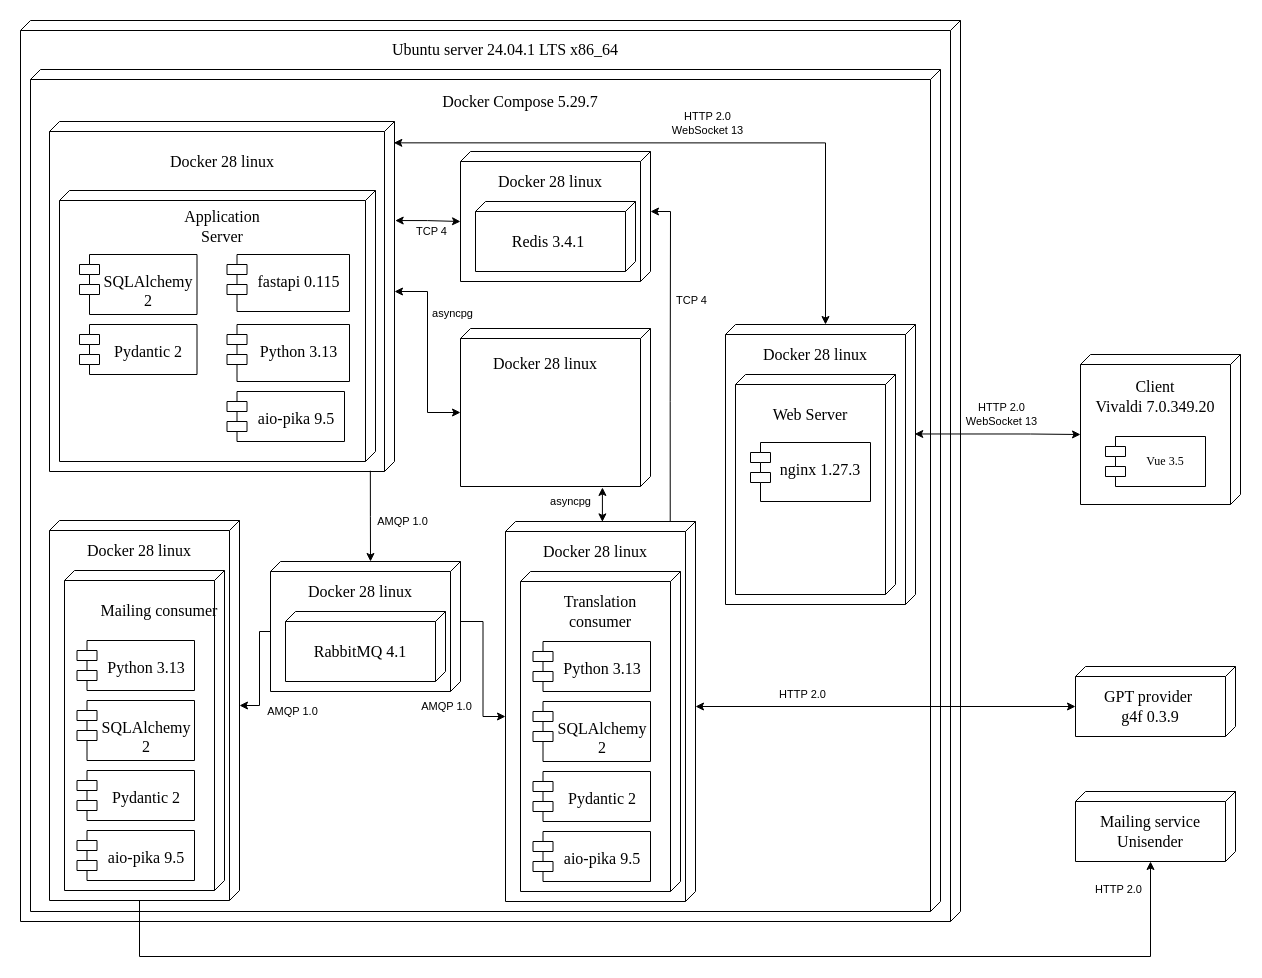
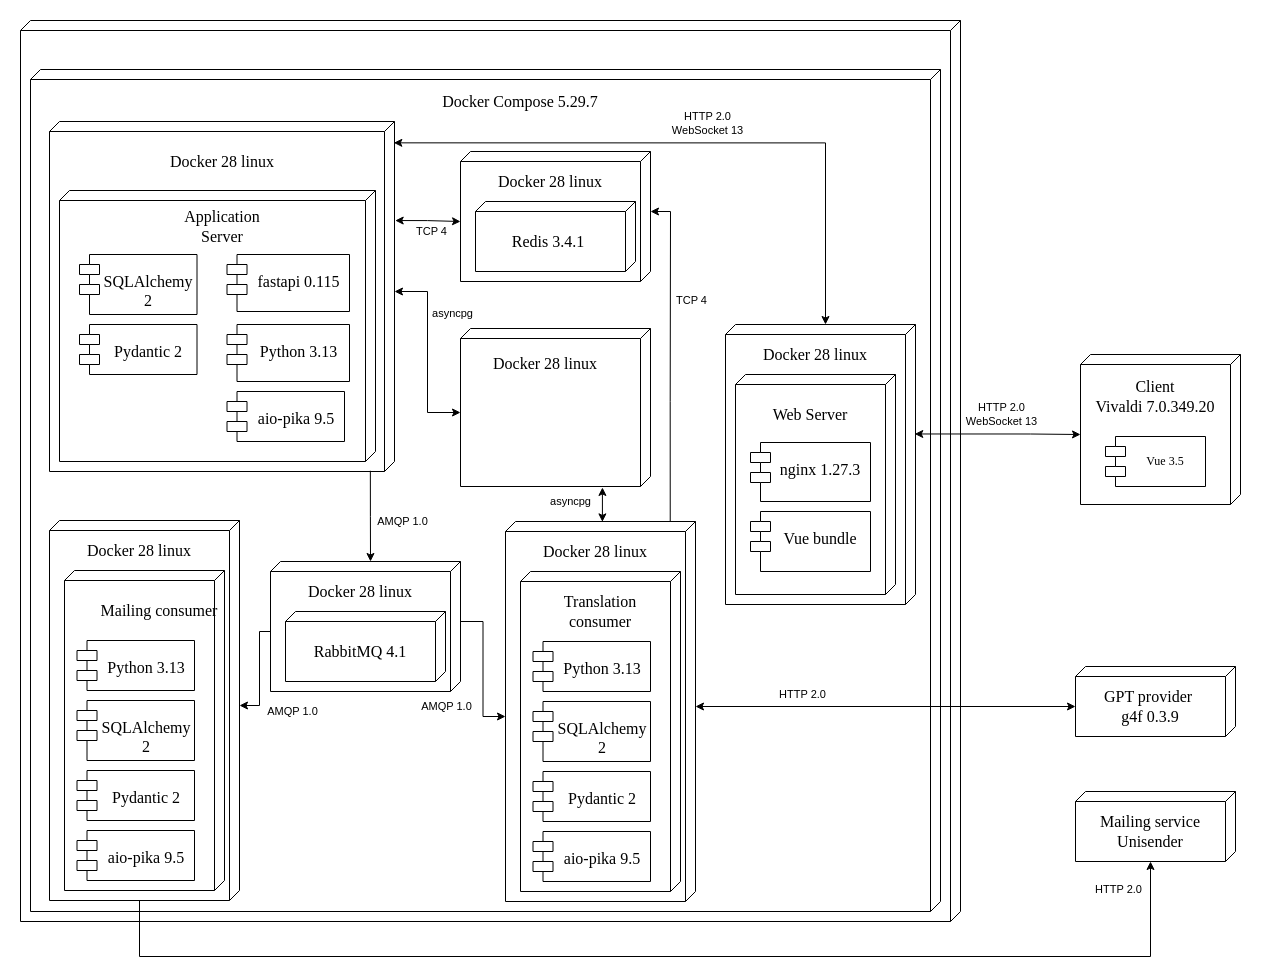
node "Ubuntu server 24.04.1 LTS x86_64": removed
node "Vue bundle": added
